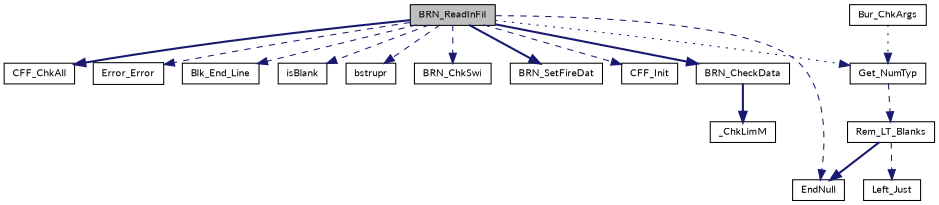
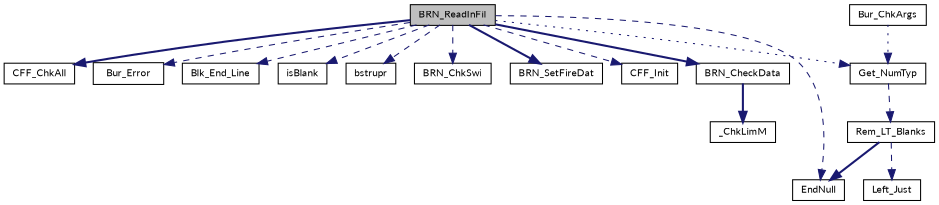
node "Error_Error": label "Error_Error" -> "Bur_Error"
